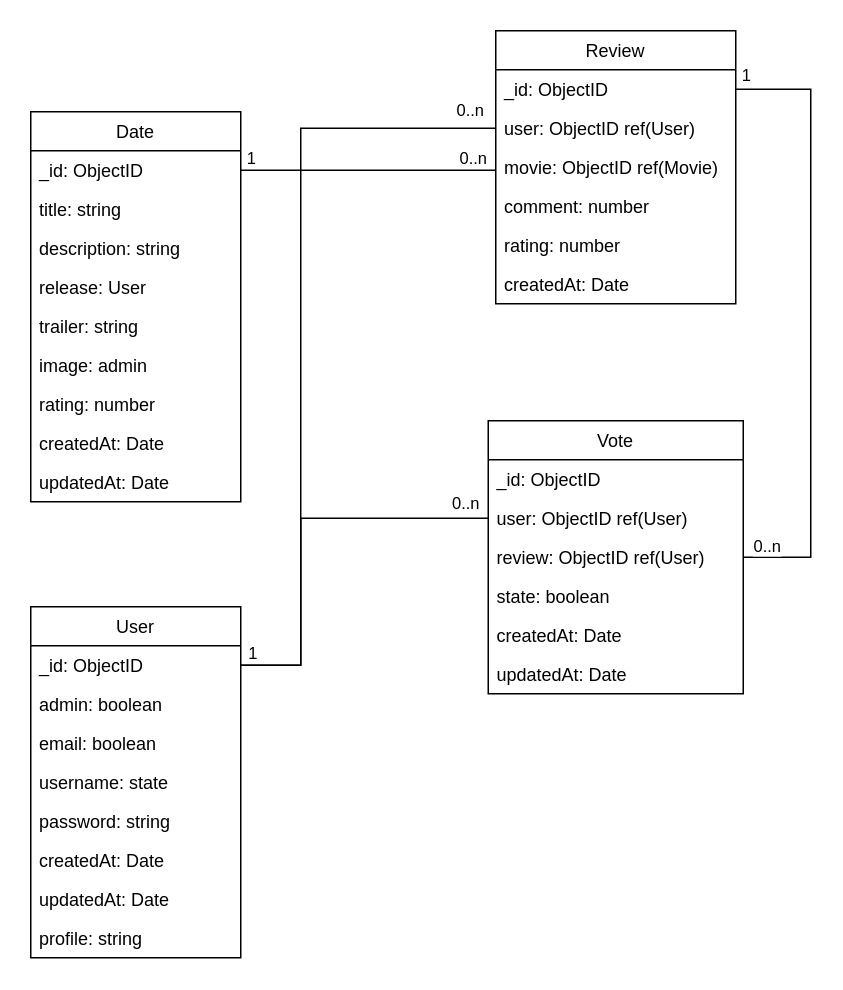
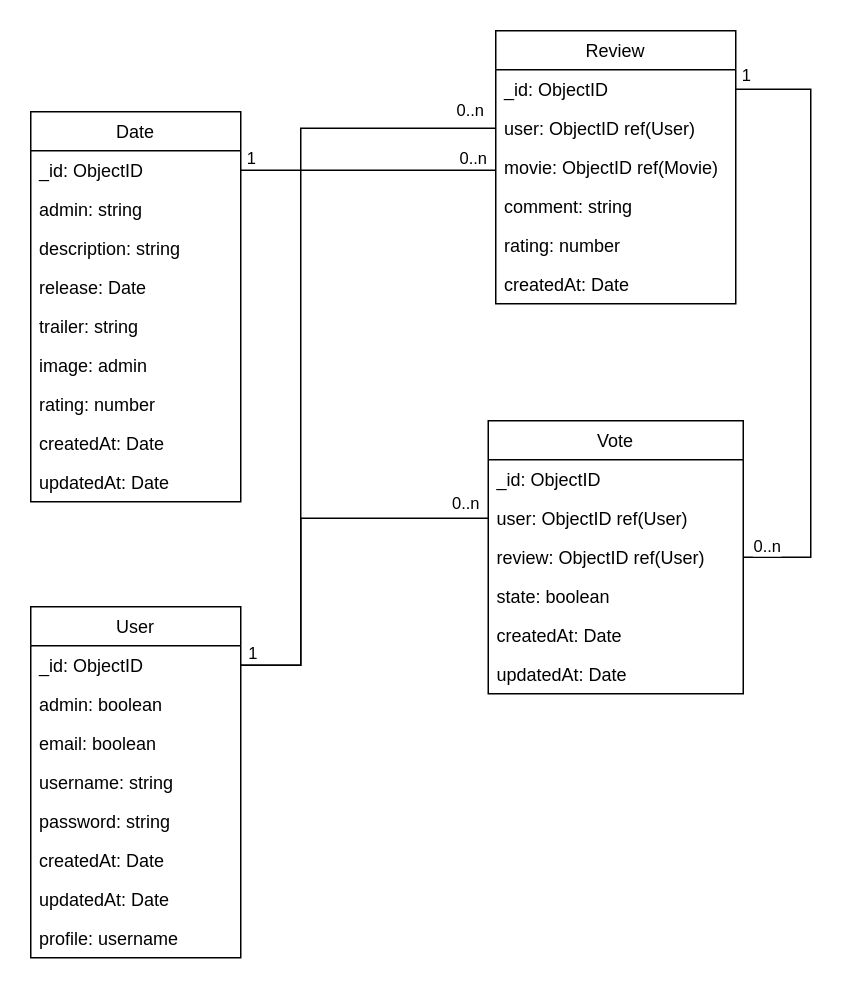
node "comment: number": label "comment: number" -> "comment: string"
node "title: string": label "title: string" -> "admin: string"
node "release: User": label "release: User" -> "release: Date"
node "username: state": label "username: state" -> "username: string"
node "profile: string": label "profile: string" -> "profile: username"
